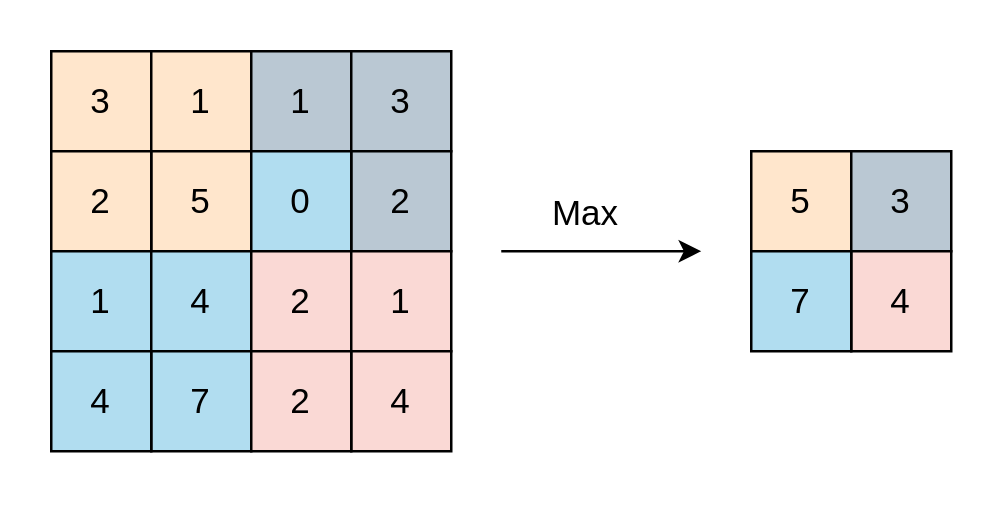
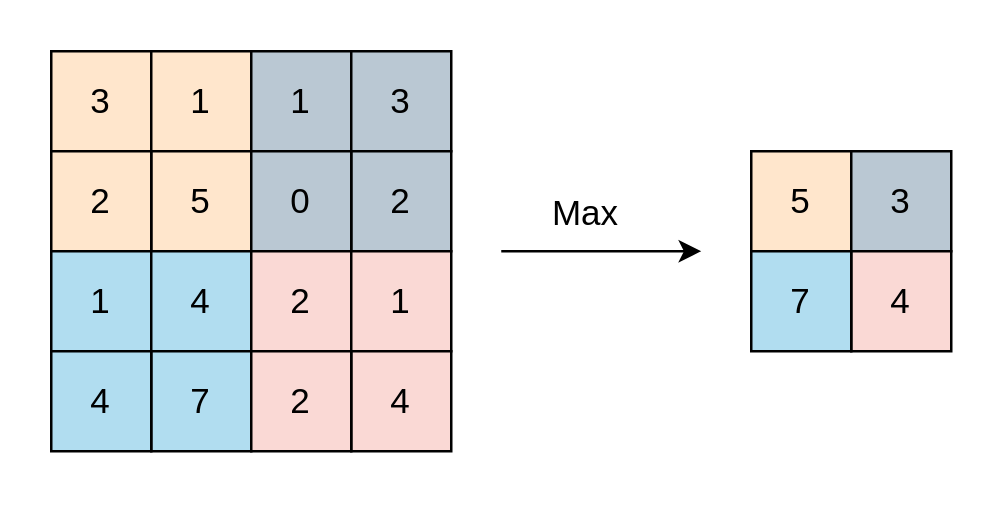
node "0": fillcolor #b1ddf0 -> #bac8d3
